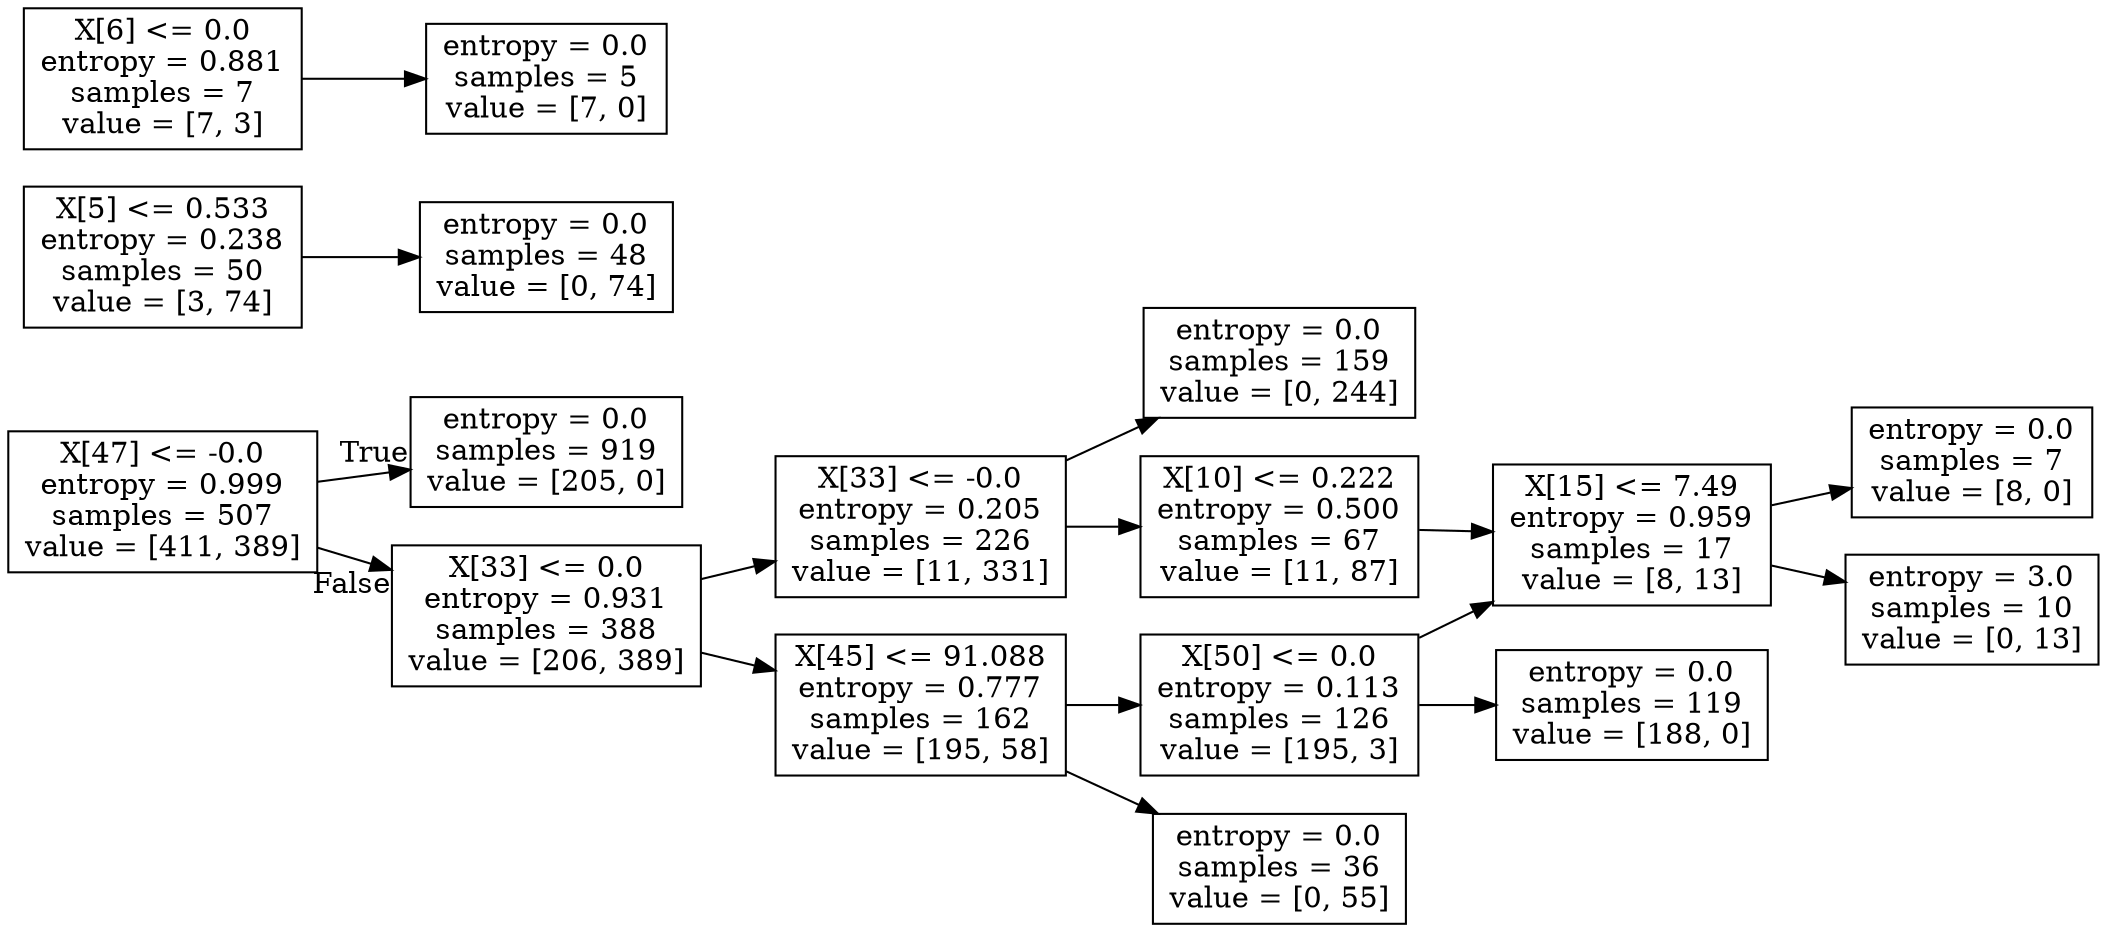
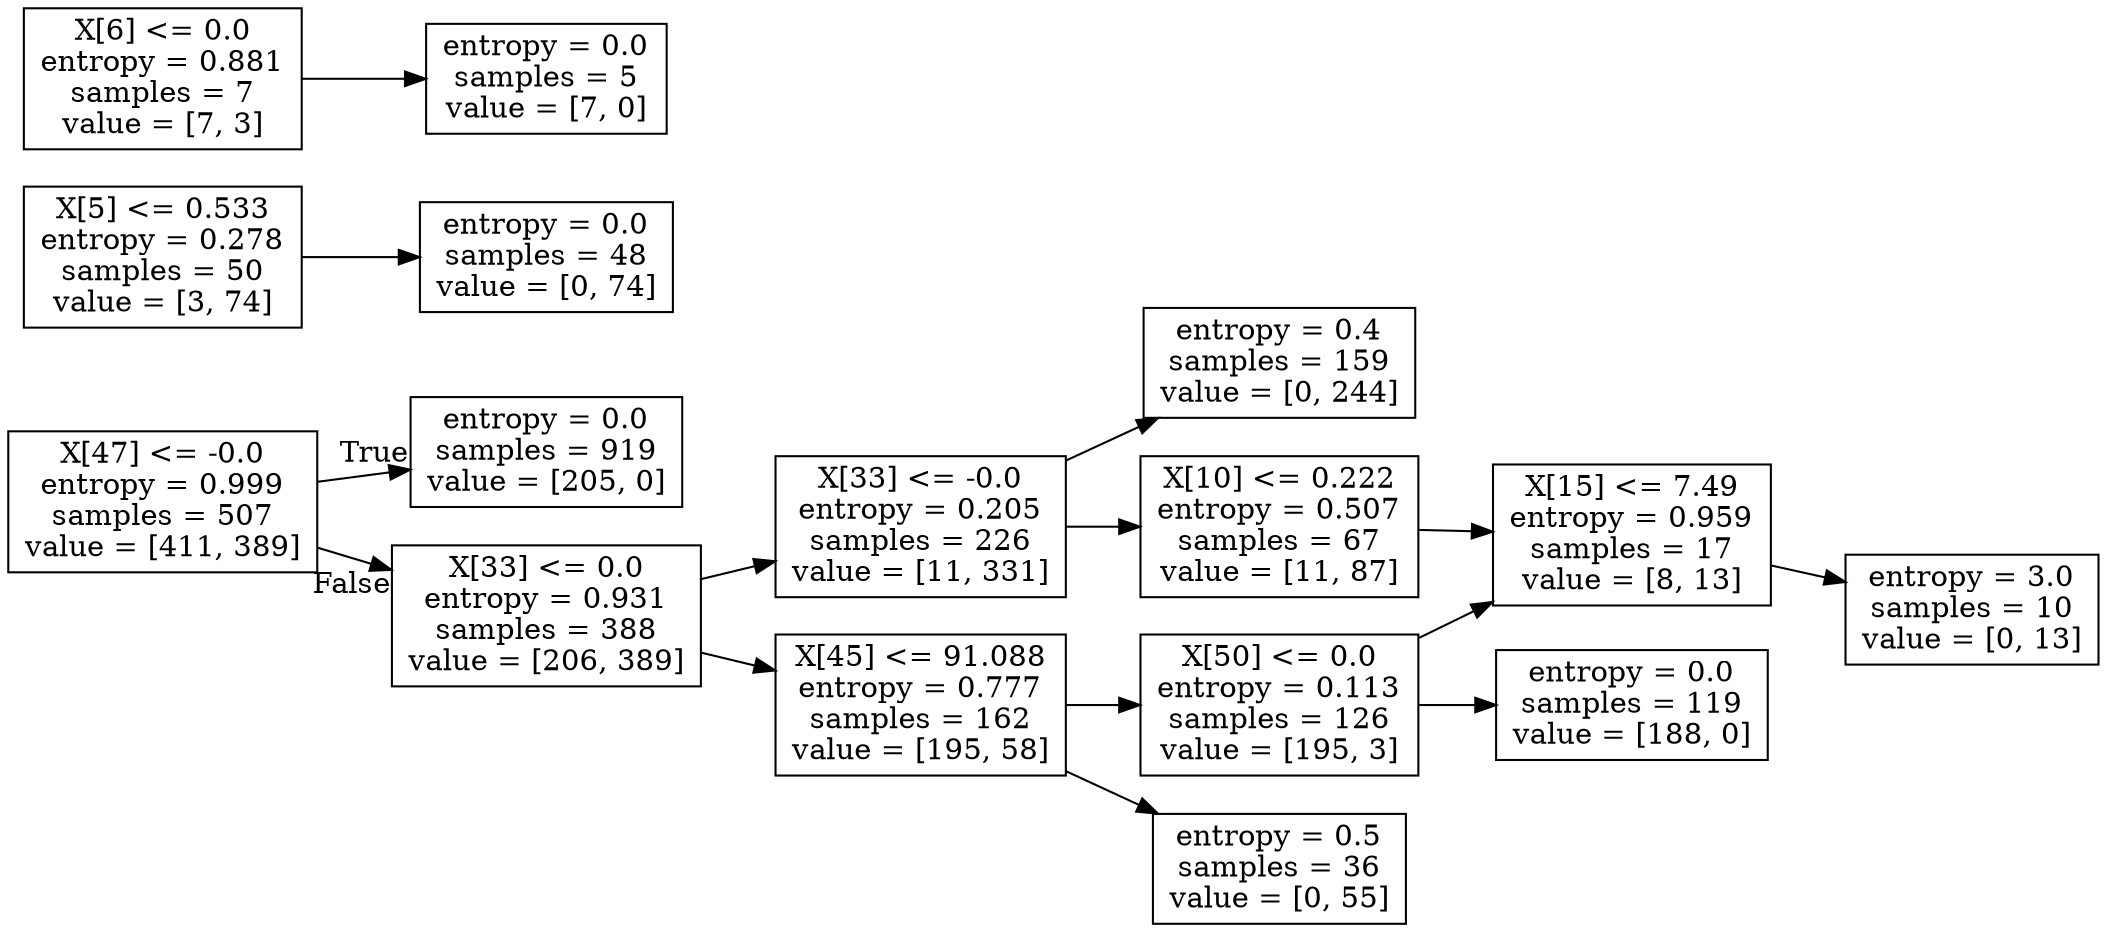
node "X[5] <= 0.533 entropy = 0.238 samples = 50 value = [3, 74]": label "X[5] <= 0.533 entropy = 0.238 samples = 50 value = [3, 74]" -> "X[5] <= 0.533 entropy = 0.278 samples = 50 value = [3, 74]"
node "entropy = 0.0 samples = 159 value = [0, 244]": label "entropy = 0.0 samples = 159 value = [0, 244]" -> "entropy = 0.4 samples = 159 value = [0, 244]"
node "entropy = 0.0 samples = 7 value = [8, 0]": removed
node "X[10] <= 0.222 entropy = 0.500 samples = 67 value = [11, 87]": label "X[10] <= 0.222 entropy = 0.500 samples = 67 value = [11, 87]" -> "X[10] <= 0.222 entropy = 0.507 samples = 67 value = [11, 87]"
node "entropy = 0.0 samples = 36 value = [0, 55]": label "entropy = 0.0 samples = 36 value = [0, 55]" -> "entropy = 0.5 samples = 36 value = [0, 55]"
